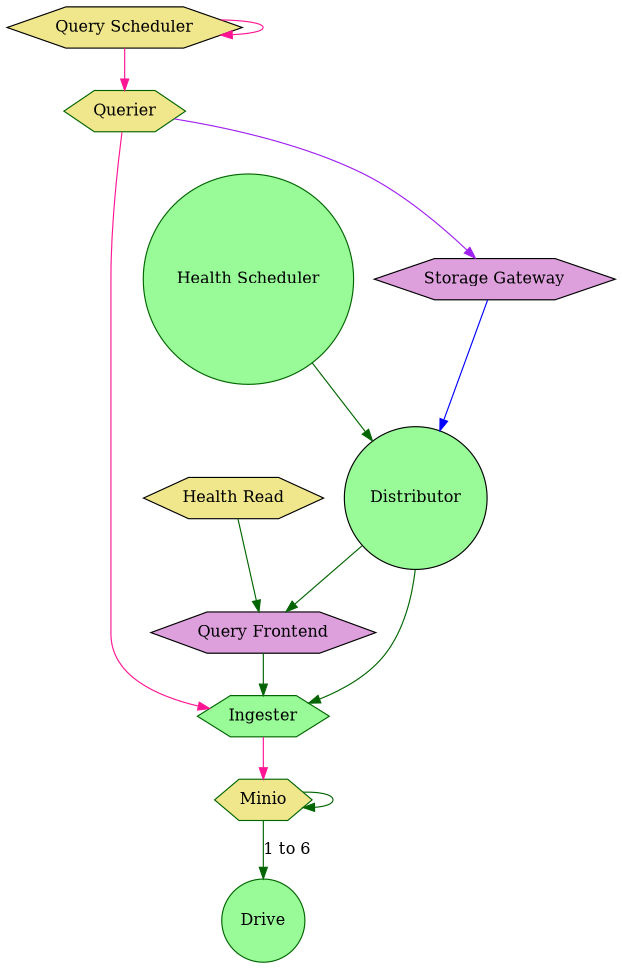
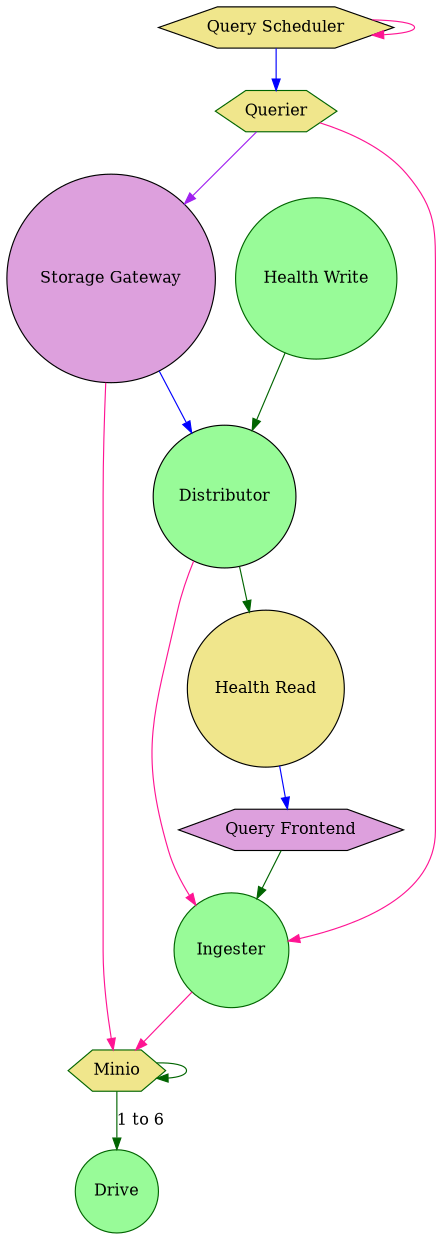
edge "Query Scheduler" -> "Querier": color deeppink -> blue
node "Health Scheduler": label "Health Scheduler" -> "Health Write"
node "Storage Gateway": shape hexagon -> circle
node "Health Read": shape hexagon -> circle
edge "Health Read" -> "Query Frontend": color darkgreen -> blue
edge "Distributor" -> "Query Frontend": now "Distributor" -> "Health Read"
edge "Distributor" -> "Ingester": color darkgreen -> deeppink
edge "Storage Gateway" -> "Minio": added
node "Ingester": shape hexagon -> circle
